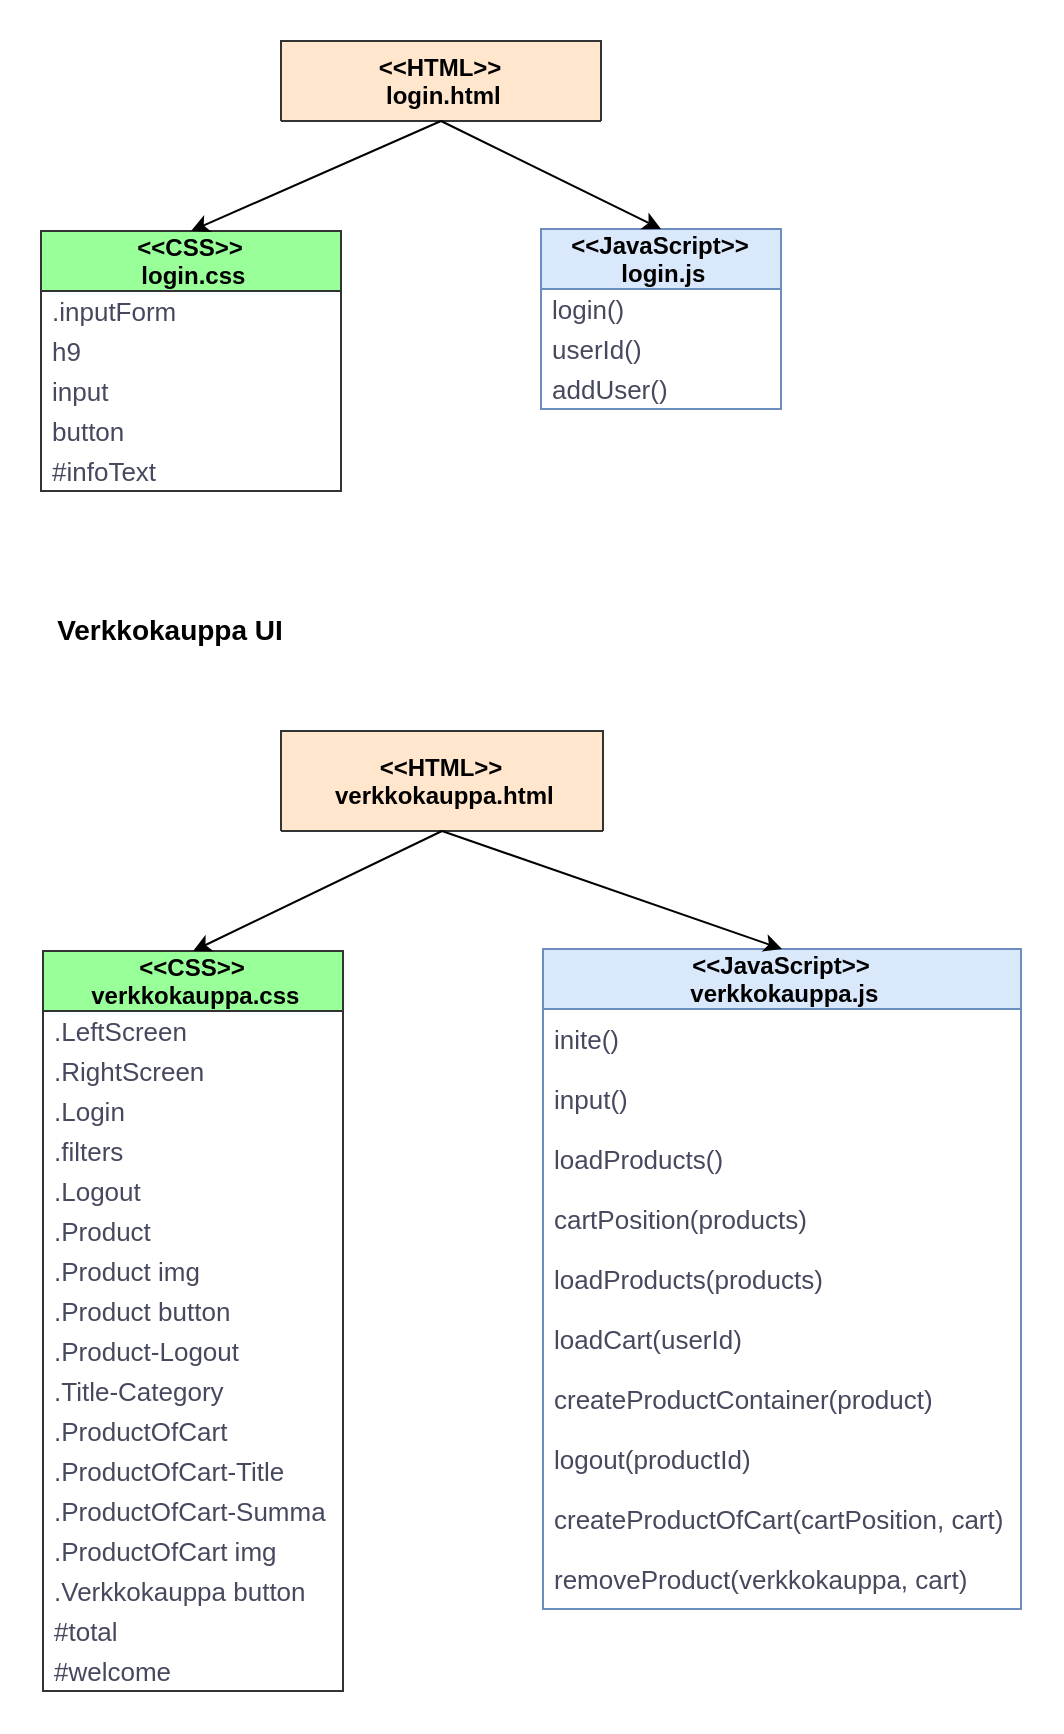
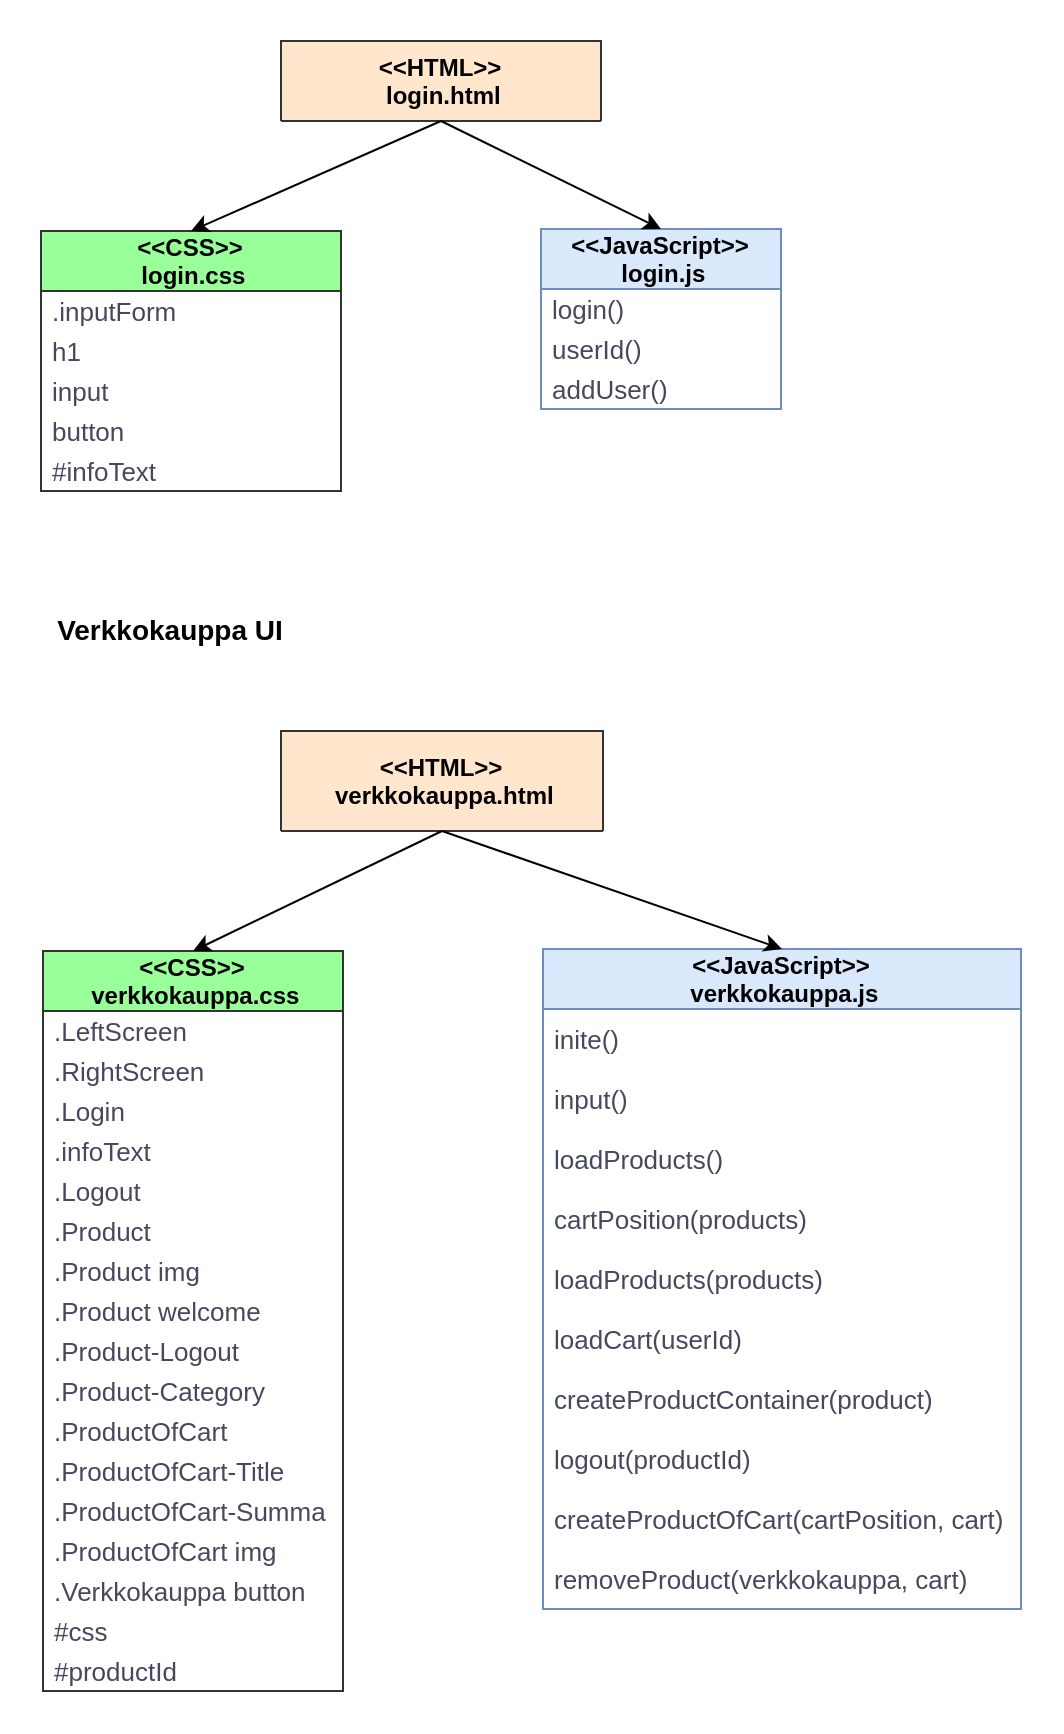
node "h9": label "h9" -> "h1"
node ".filters": label ".filters" -> ".infoText"
node ".Product button": label ".Product button" -> ".Product welcome"
node ".Title-Category": label ".Title-Category" -> ".Product-Category"
node "#total": label "#total" -> "#css"
node "#welcome": label "#welcome" -> "#productId"
